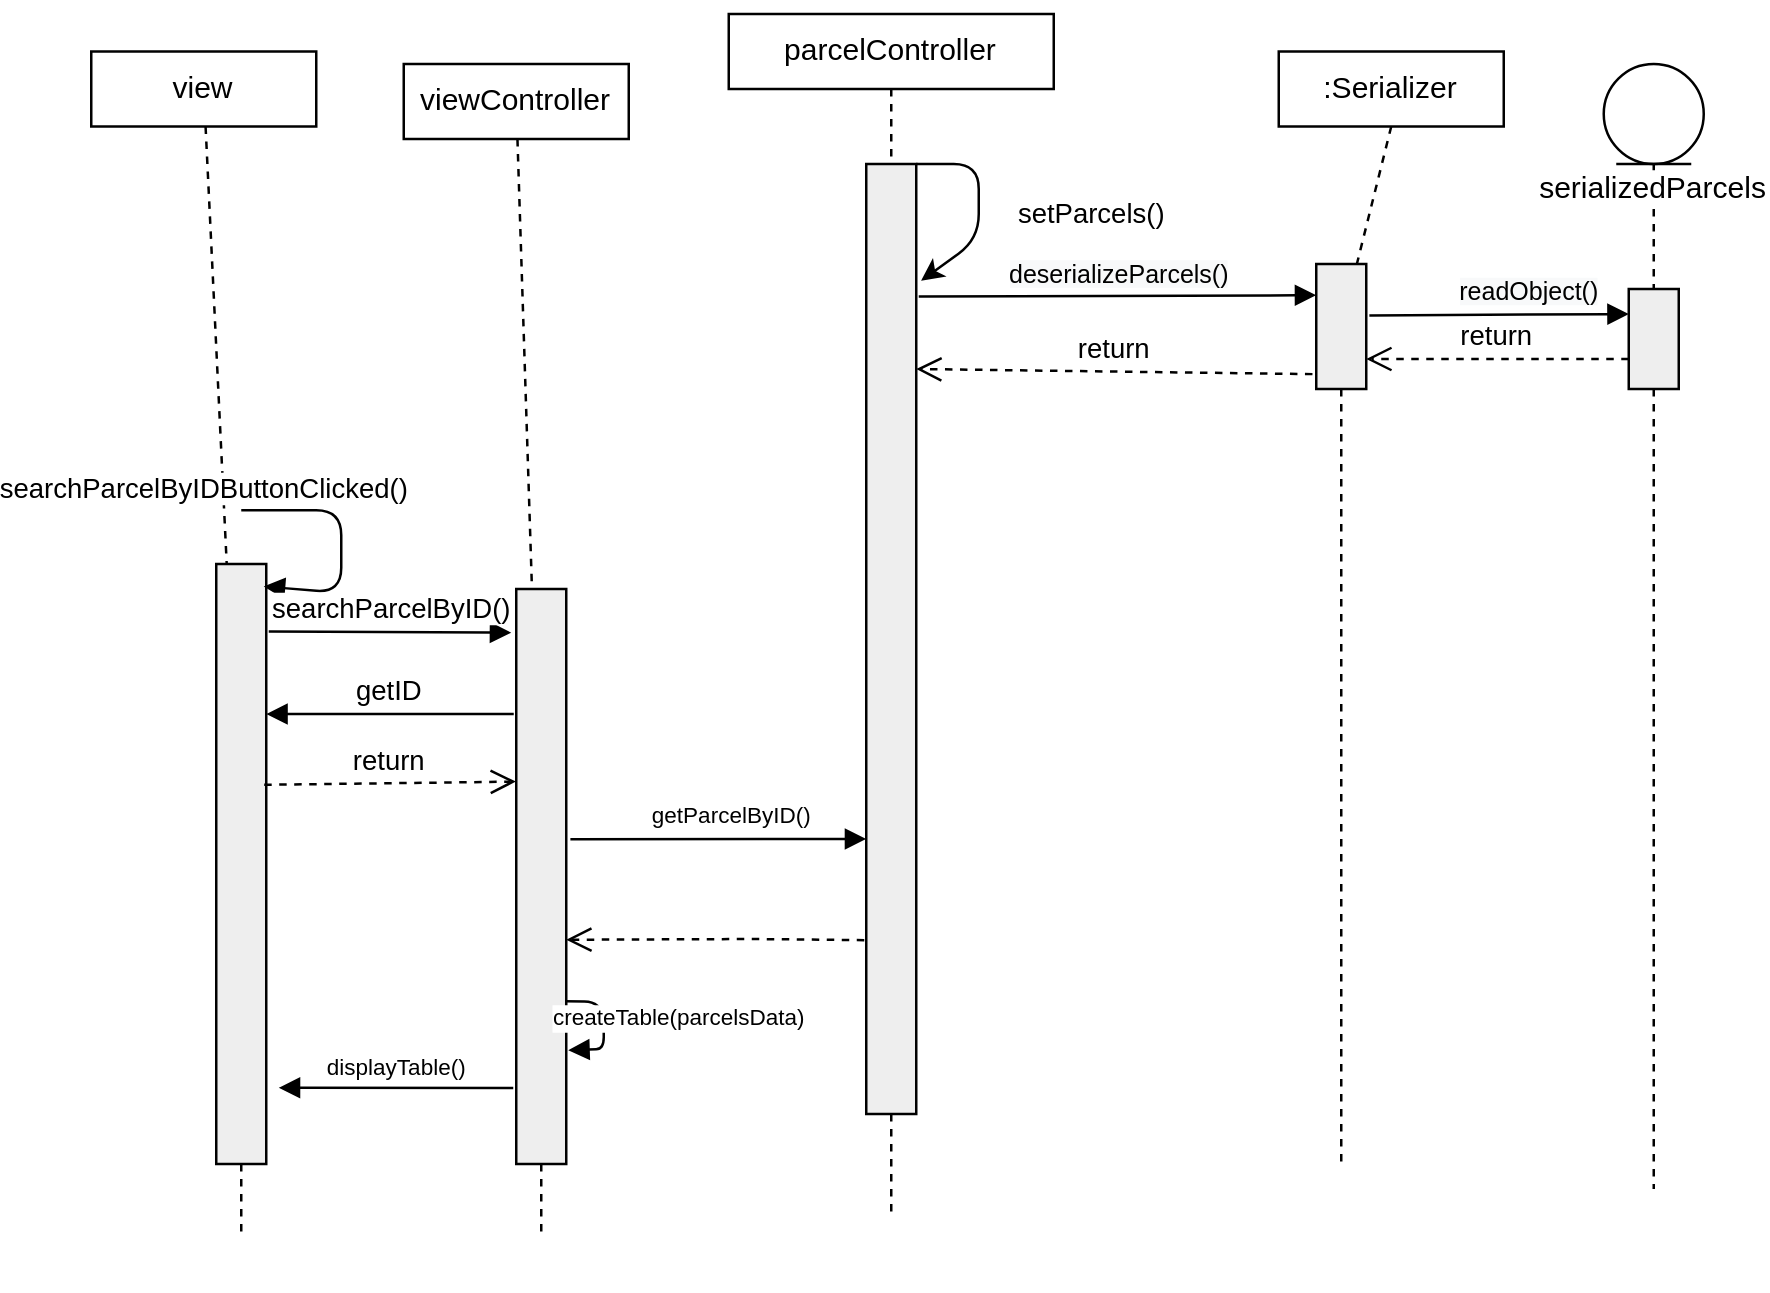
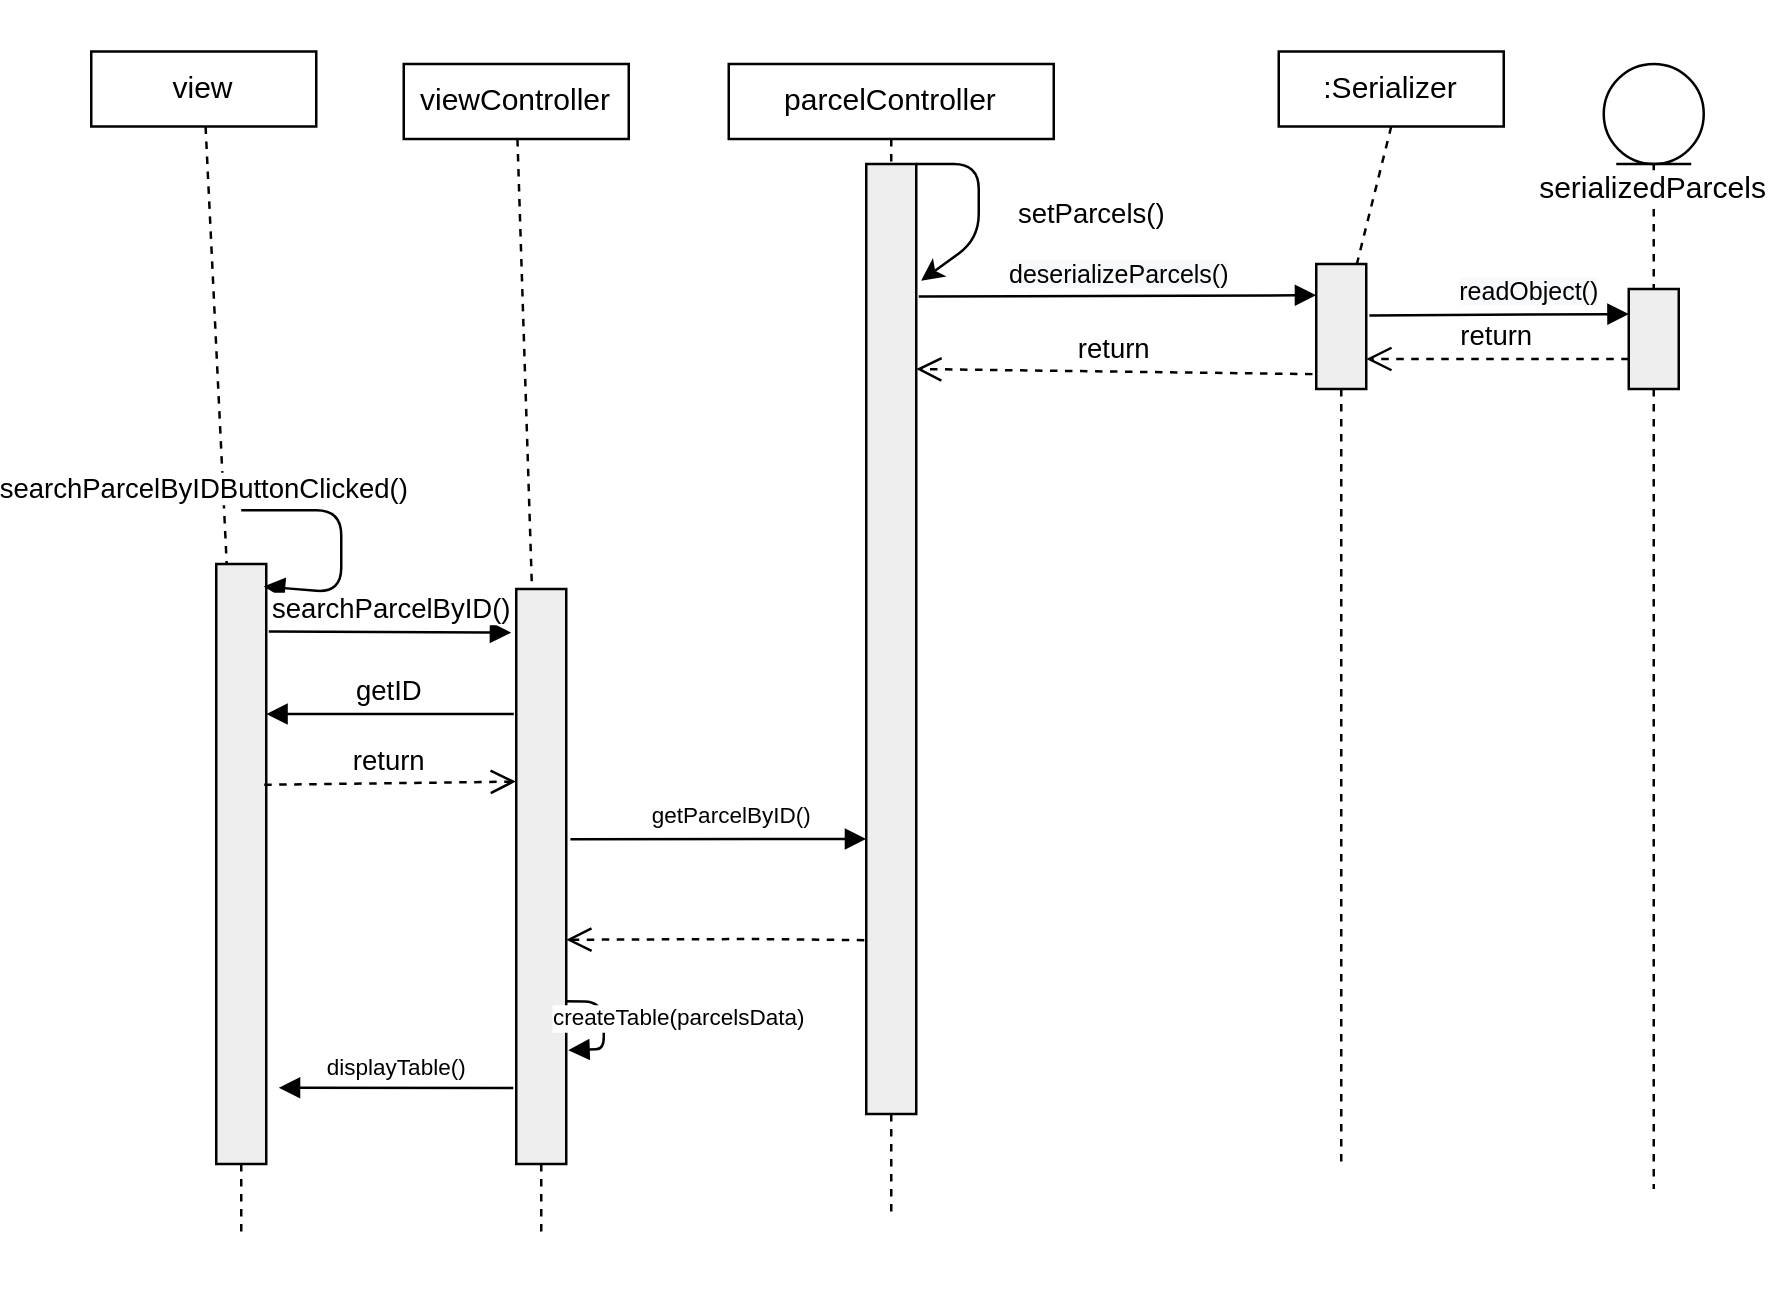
node "parcelController": moved (891, 51) -> (891, 101)
